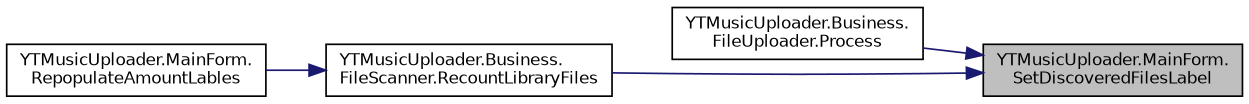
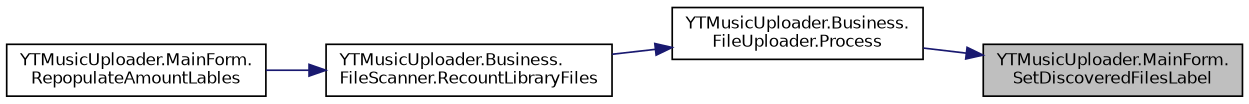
edge "YTMusicUploader.Business. FileScanner.RecountLibraryFiles" -> "YTMusicUploader.MainForm. SetDiscoveredFilesLabel": now "YTMusicUploader.Business. FileScanner.RecountLibraryFiles" -> "YTMusicUploader.Business. FileUploader.Process"
